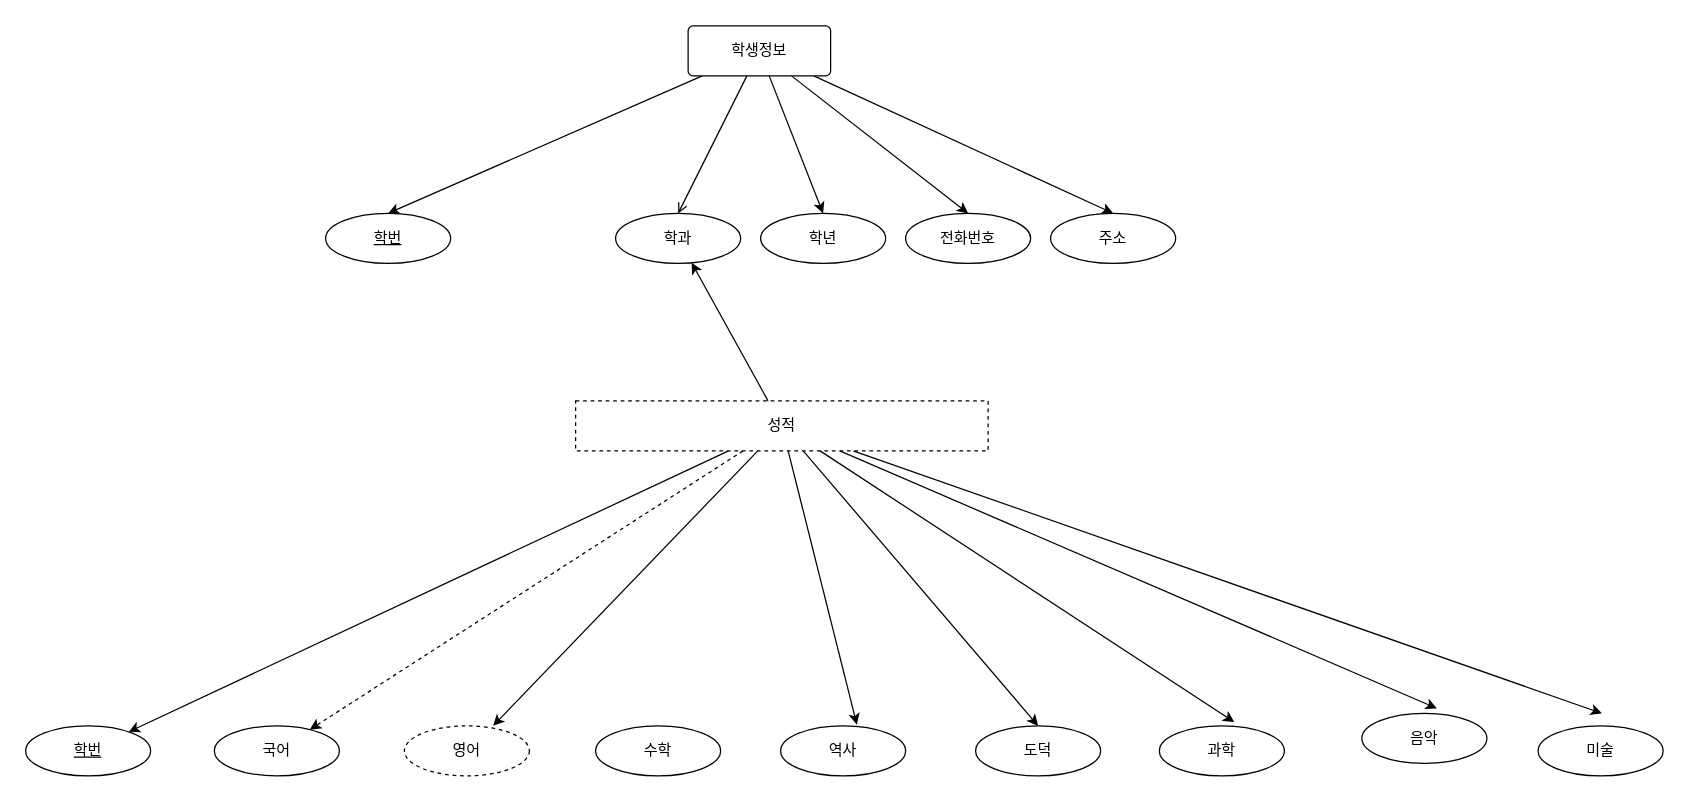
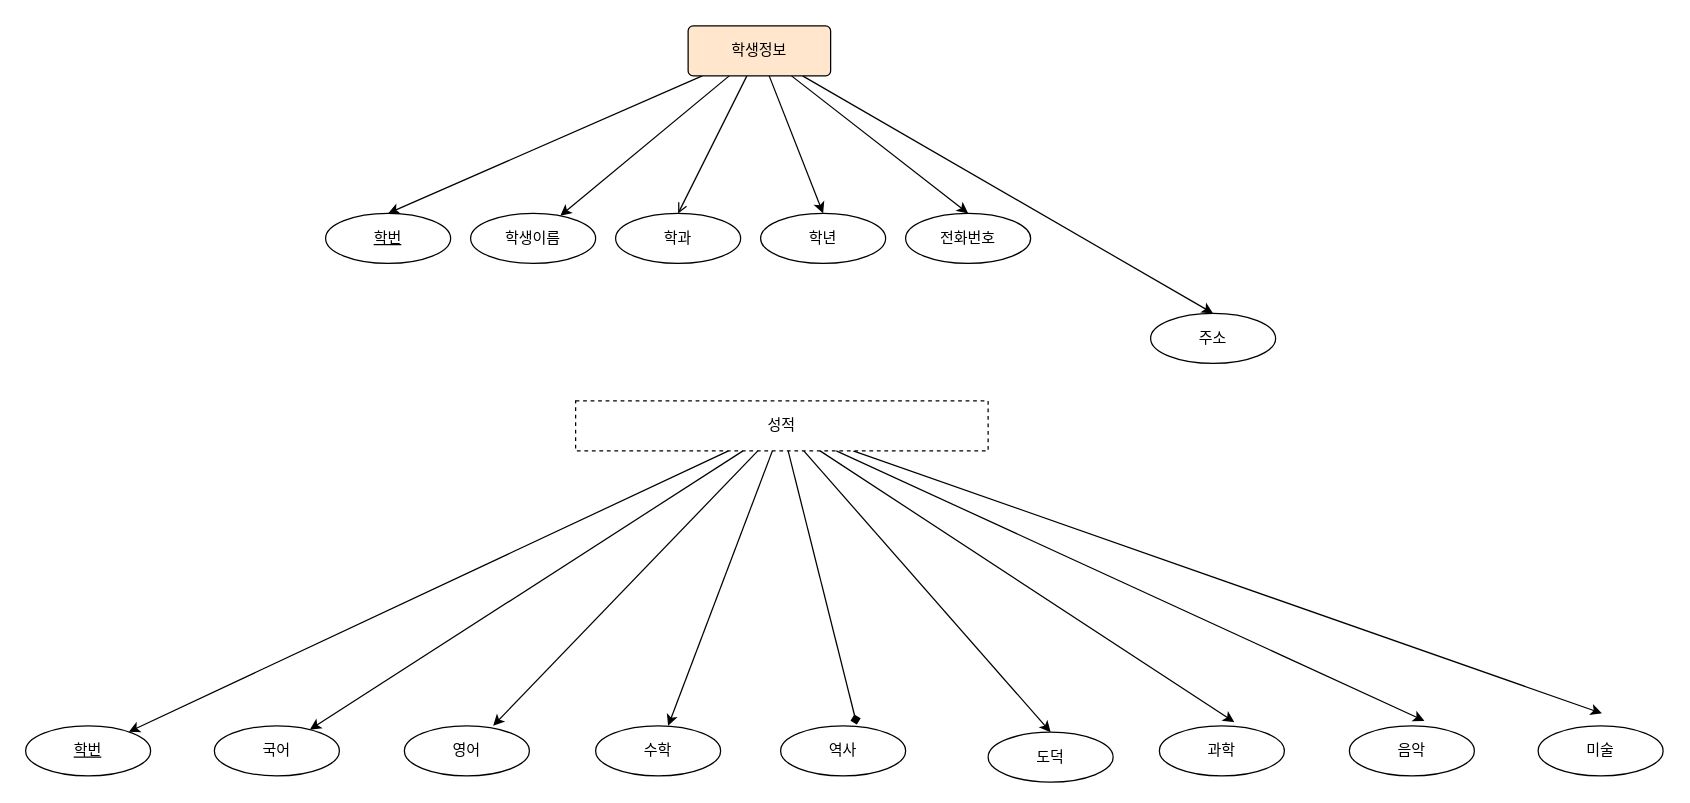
node "학생정보": fillcolor #ffffff -> #ffe6cc
edge "학생정보" -> "학생이름": added
node "학생이름": added
node "주소": moved (1113, 238) -> (1213, 338)
edge "성적" -> "학과": now "성적" -> "수학"
edge "성적" -> "국어": style dashed -> solid
edge "성적" -> "역사": arrowhead classic -> diamond
node "음악": moved (1424, 738) -> (1412, 751)
node "영어": style dashed -> solid
node "도덕": moved (1038, 751) -> (1051, 757)
